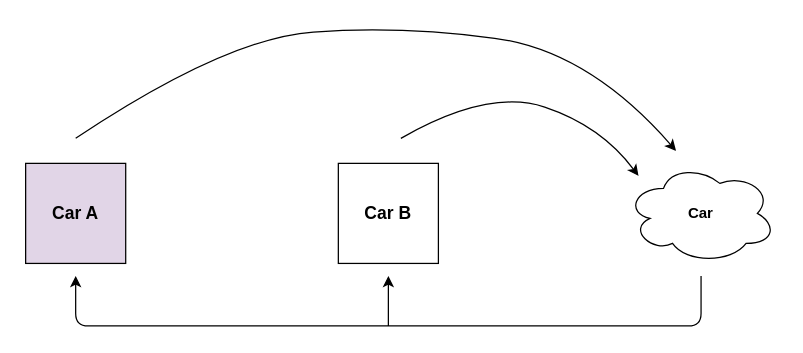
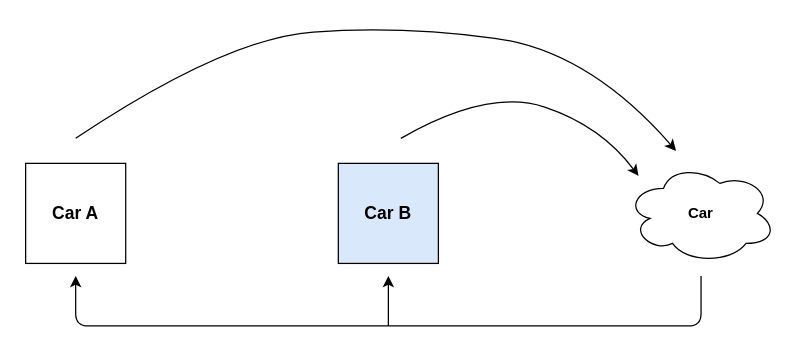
node "Car A": fillcolor #e1d5e7 -> #ffffff
node "Car B": fillcolor #ffffff -> #dae8fc
